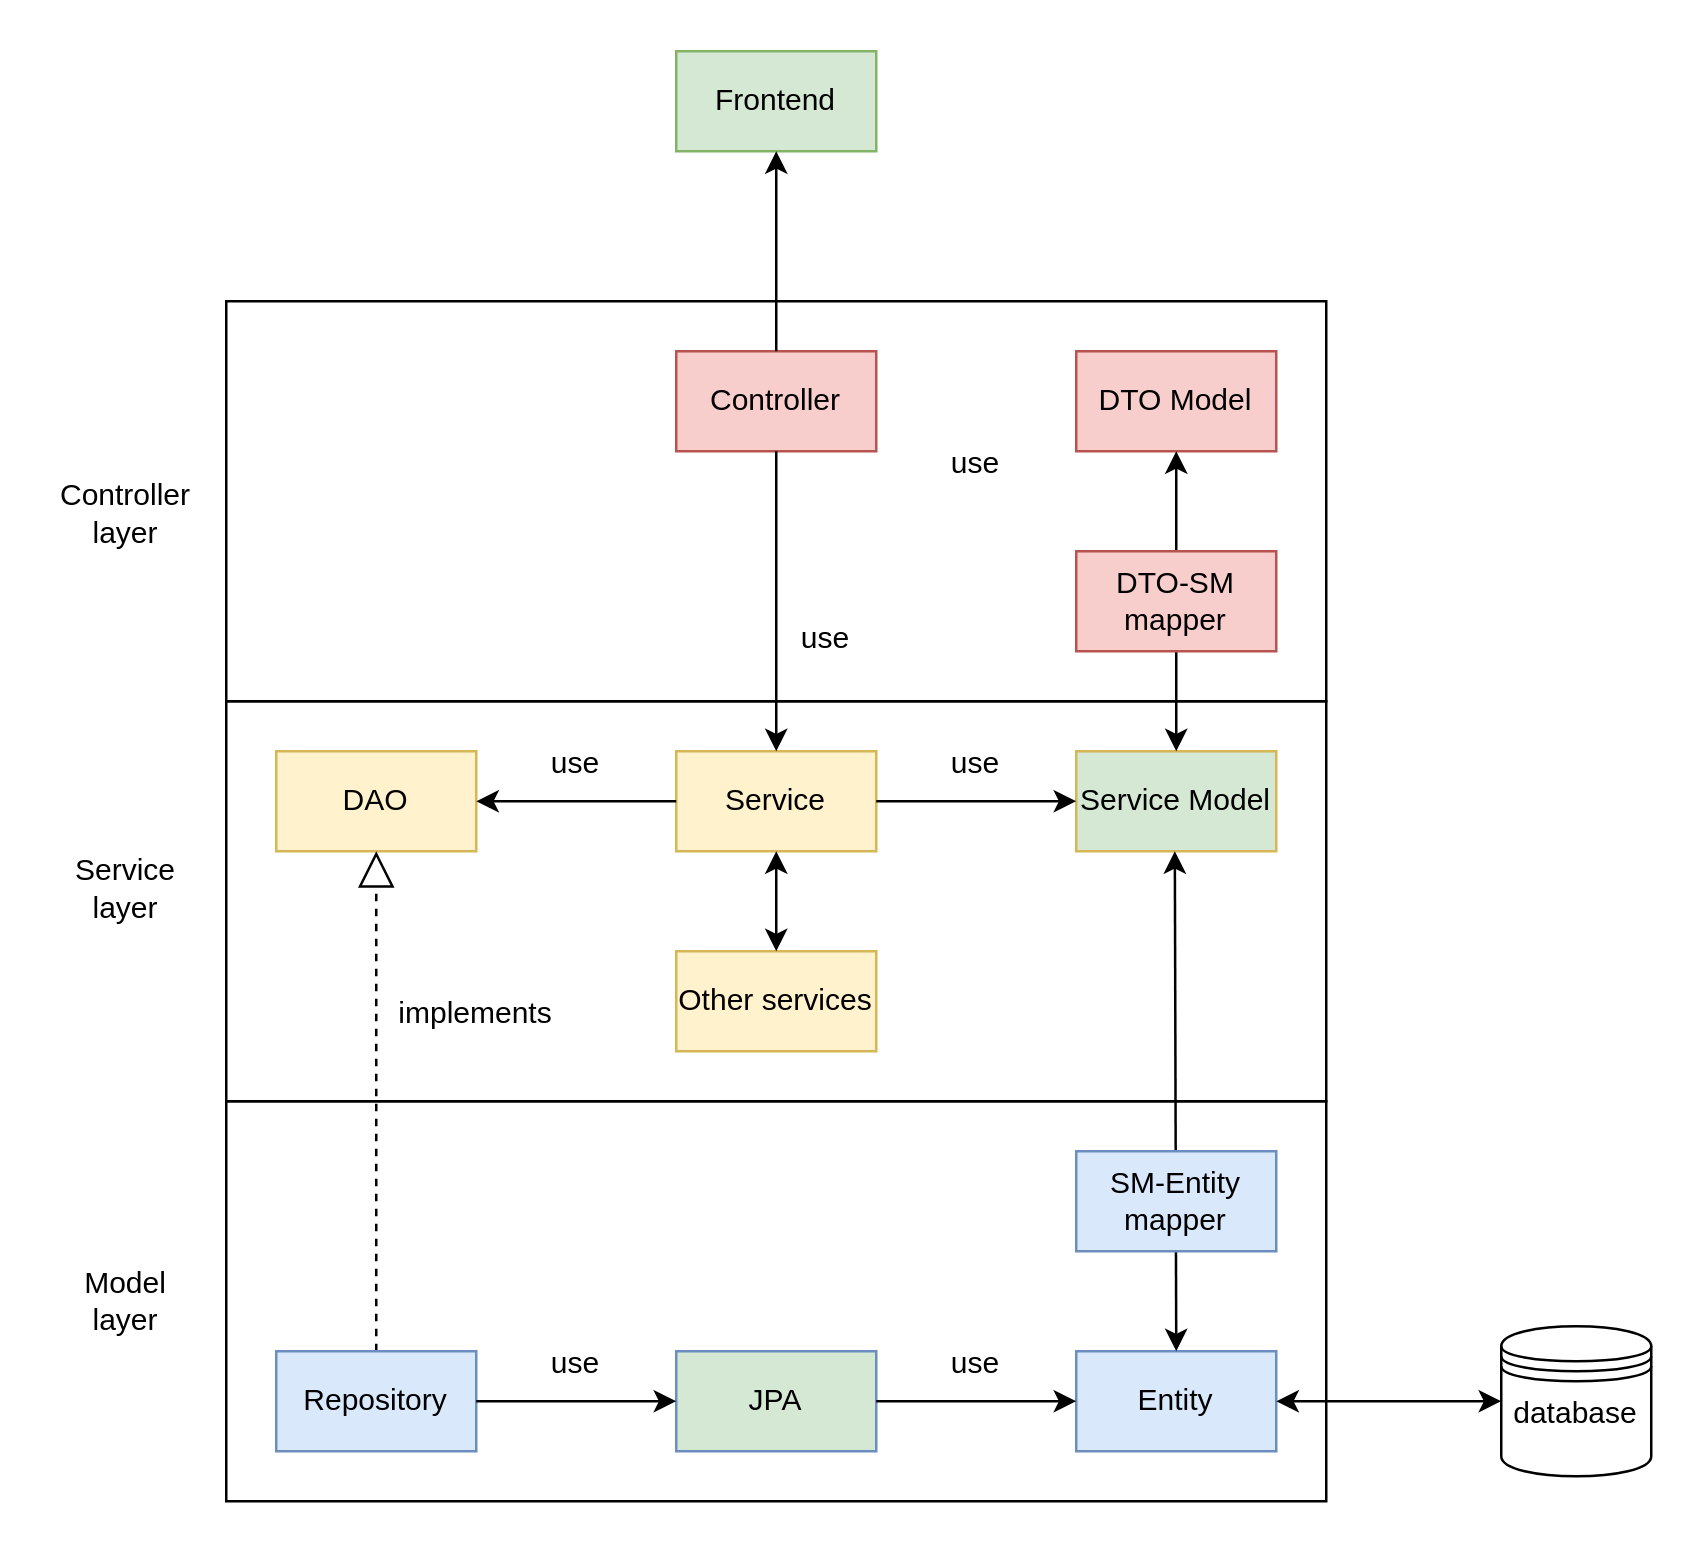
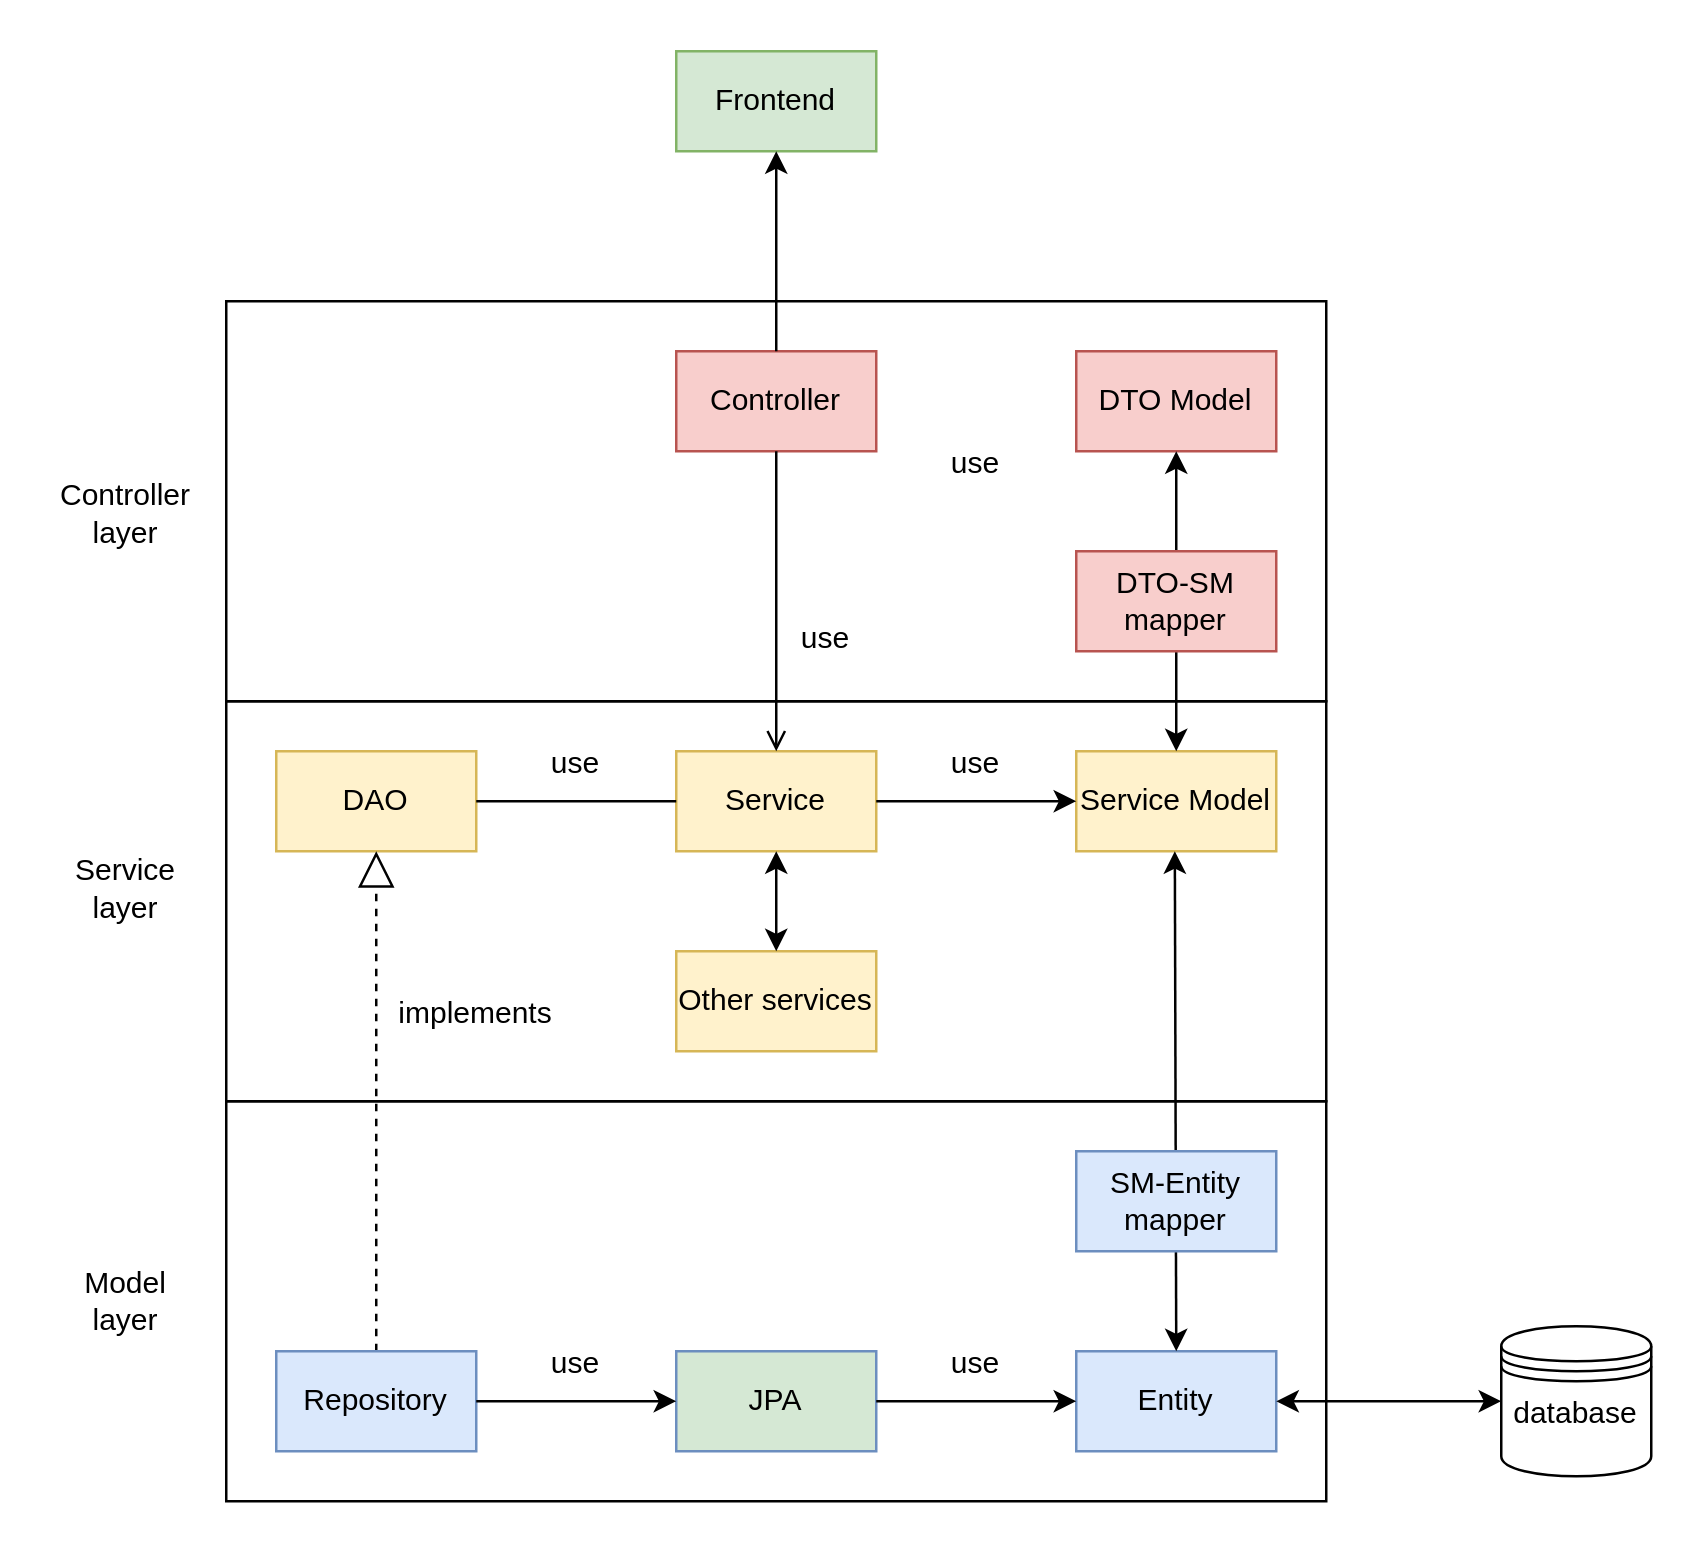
edge "Controller" -> "Service": arrowhead classic -> open
edge "Service" -> "DAO": arrowhead classic -> none
node "Service Model": fillcolor #d5e8d4 -> #fff2cc
